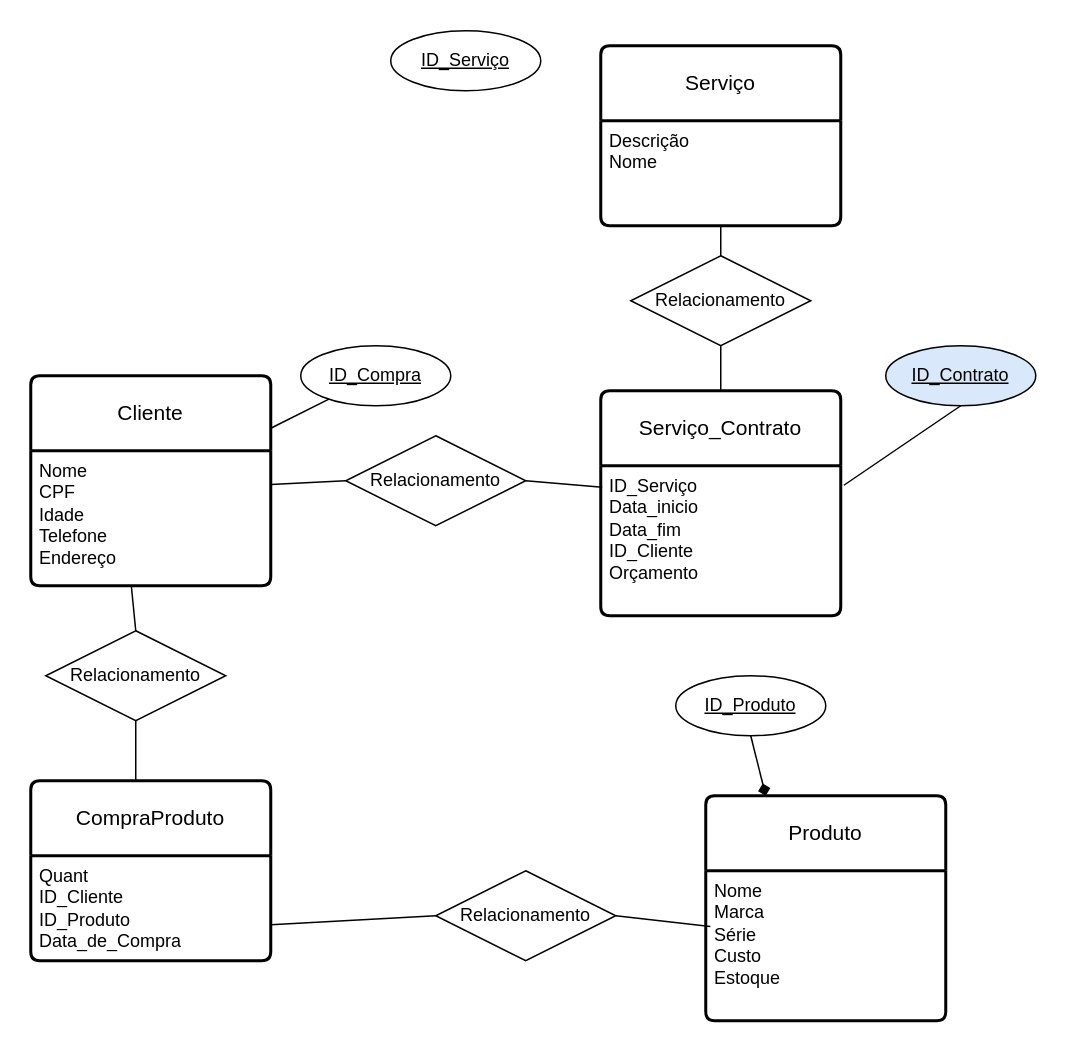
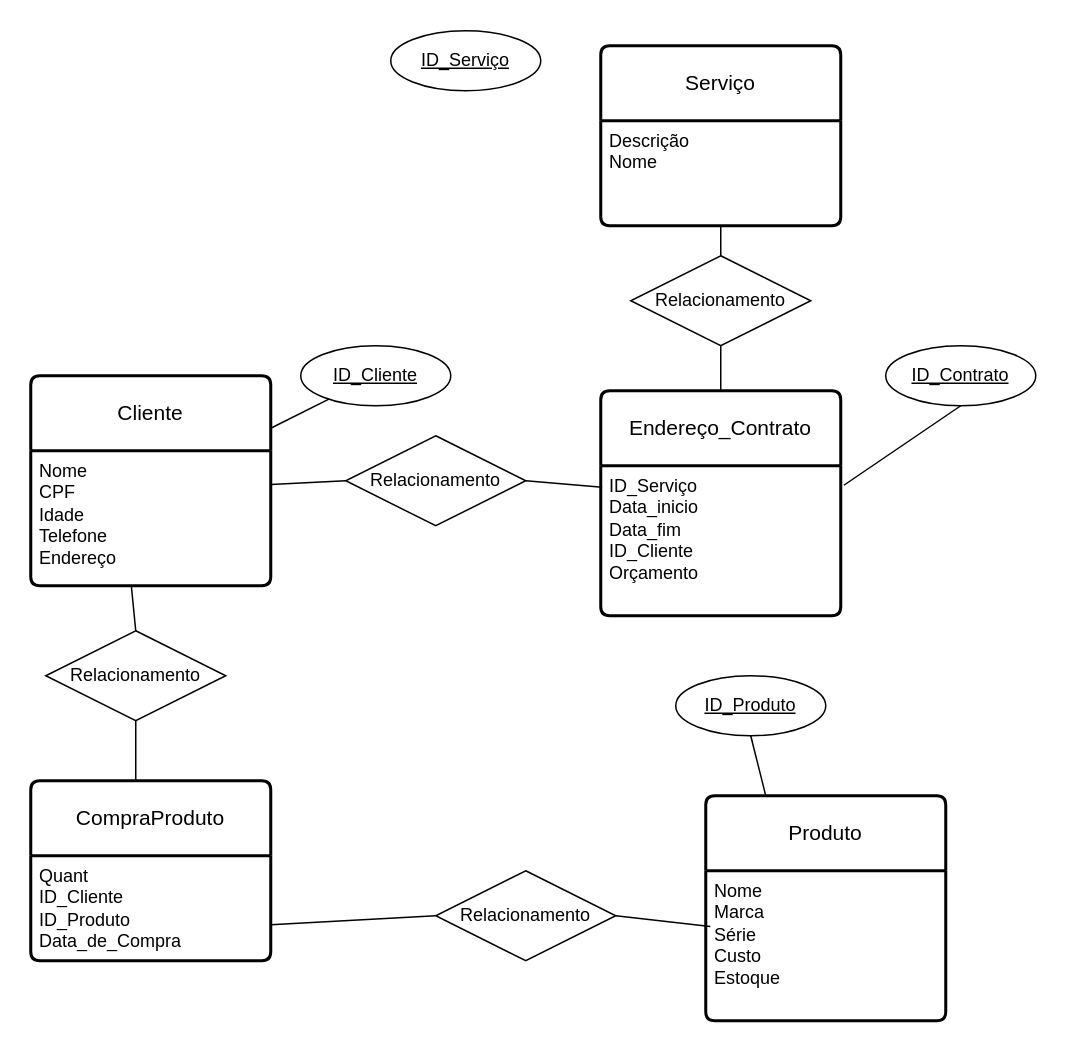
node "ID_Compra": label "ID_Compra" -> "ID_Cliente"
node "ID_Contrato": fillcolor #dae8fc -> #ffffff
node "Serviço_Contrato": label "Serviço_Contrato" -> "Endereço_Contrato"
edge "ID_Produto" -> "Produto": arrowhead diamond -> none
